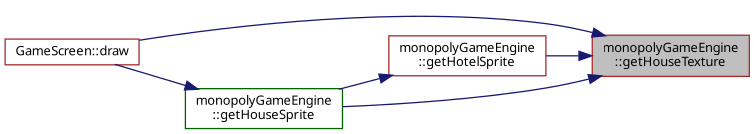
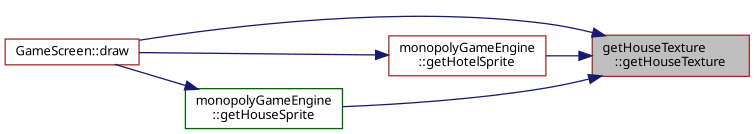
node "monopolyGameEngine ::getHouseTexture": label "monopolyGameEngine ::getHouseTexture" -> "getHouseTexture ::getHouseTexture"
edge "monopolyGameEngine ::getHouseSprite" -> "monopolyGameEngine ::getHotelSprite": now "GameScreen::draw" -> "monopolyGameEngine ::getHotelSprite"
